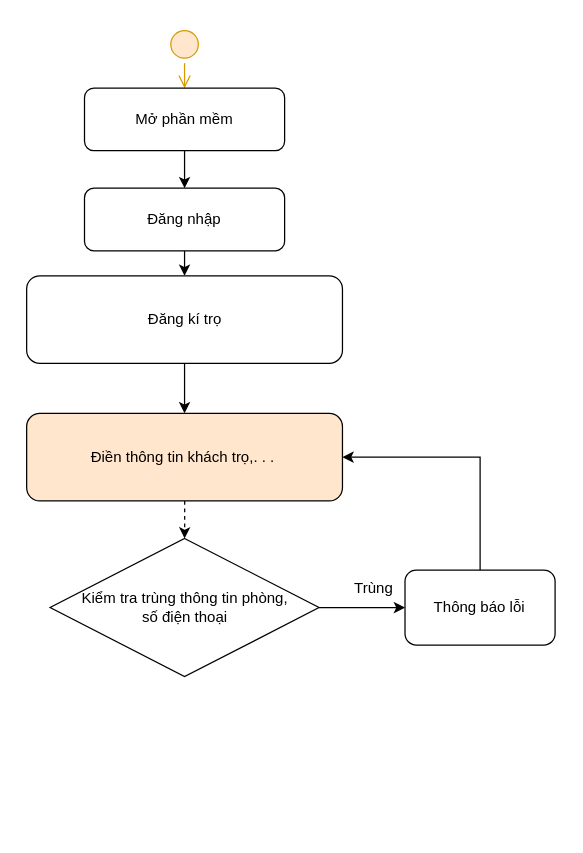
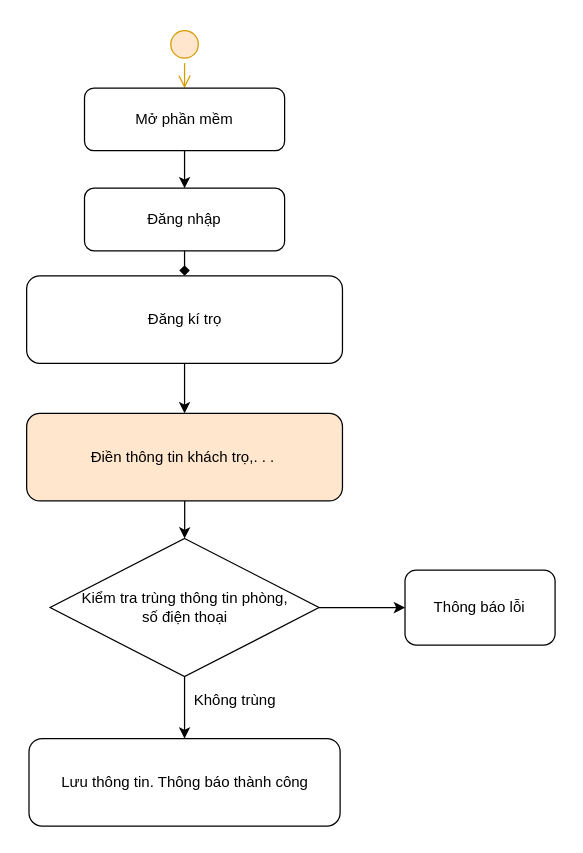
edge "Đăng nhập" -> "Đăng kí trọ": arrowhead classic -> diamond
edge "Thông báo lỗi" -> "Điền thông tin khách trọ,. . .": removed
edge "Điền thông tin khách trọ,. . ." -> "Kiểm tra trùng thông tin phòng, số điện thoại": style dashed -> solid
node "Trùng": removed
node "Không trùng": added
edge "Kiểm tra trùng thông tin phòng, số điện thoại" -> "Lưu thông tin. Thông báo thành công": added
node "Lưu thông tin. Thông báo thành công": added
